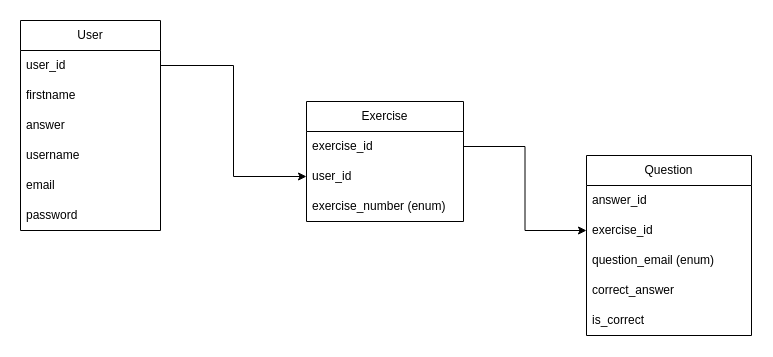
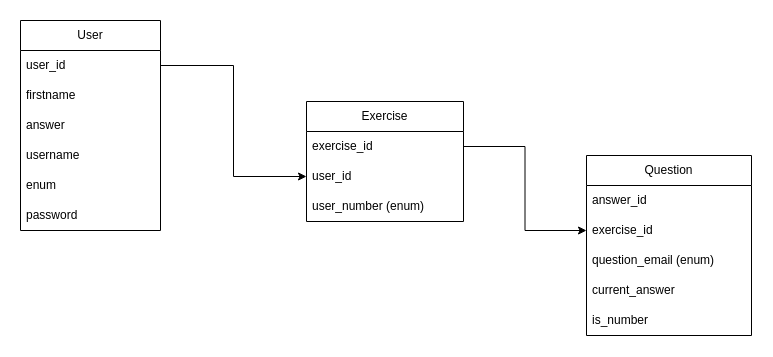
node "email": label "email" -> "enum"
node "exercise_number (enum)": label "exercise_number (enum)" -> "user_number (enum)"
node "correct_answer": label "correct_answer" -> "current_answer"
node "is_correct": label "is_correct" -> "is_number"
